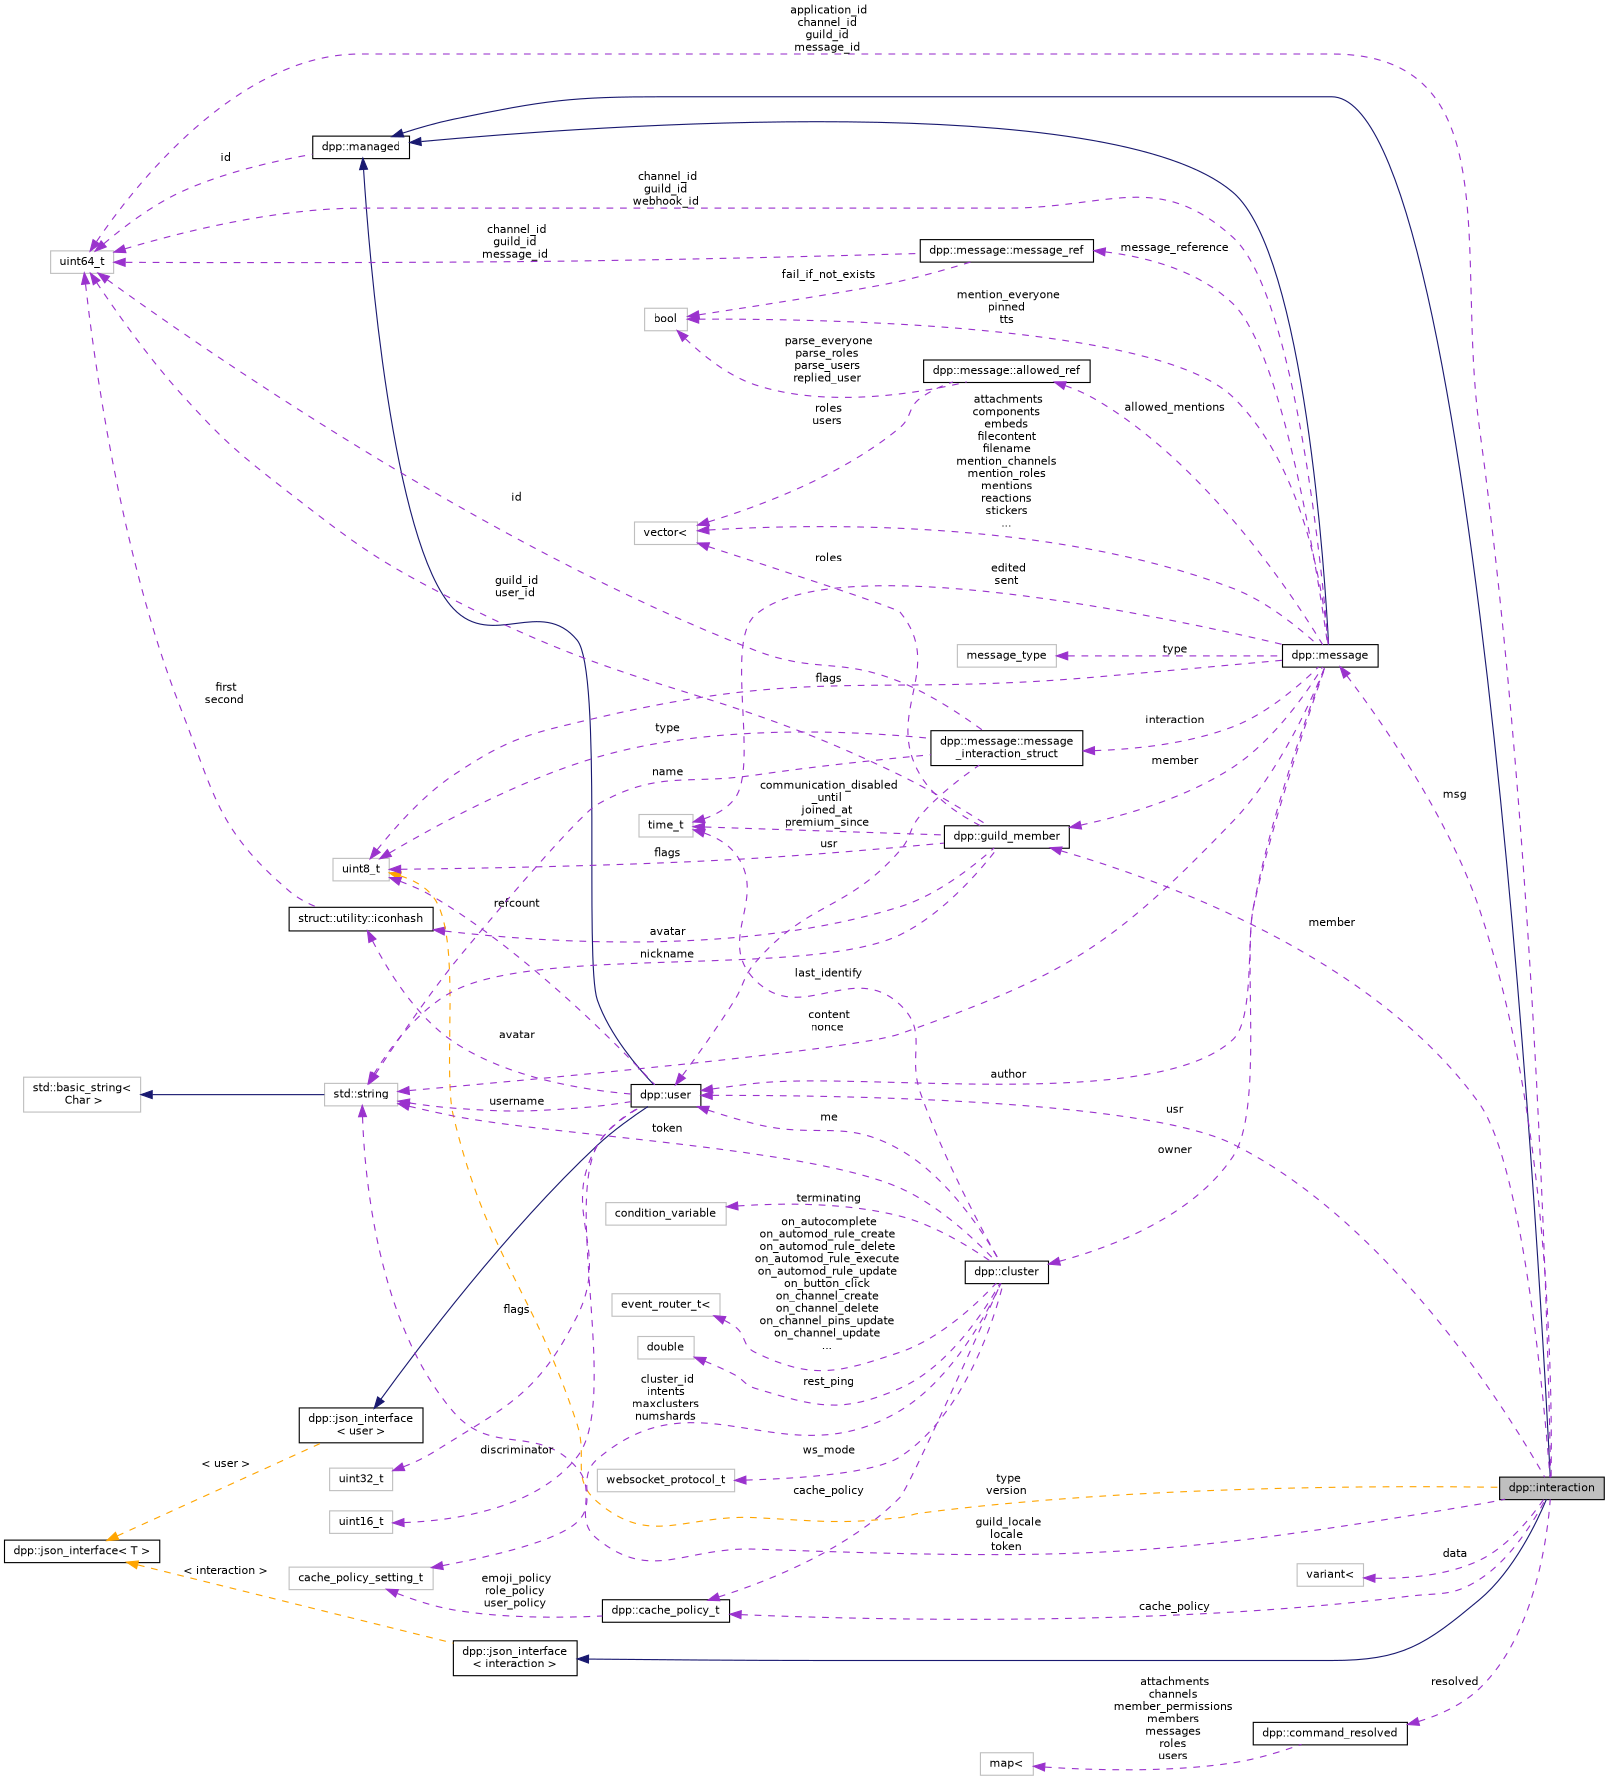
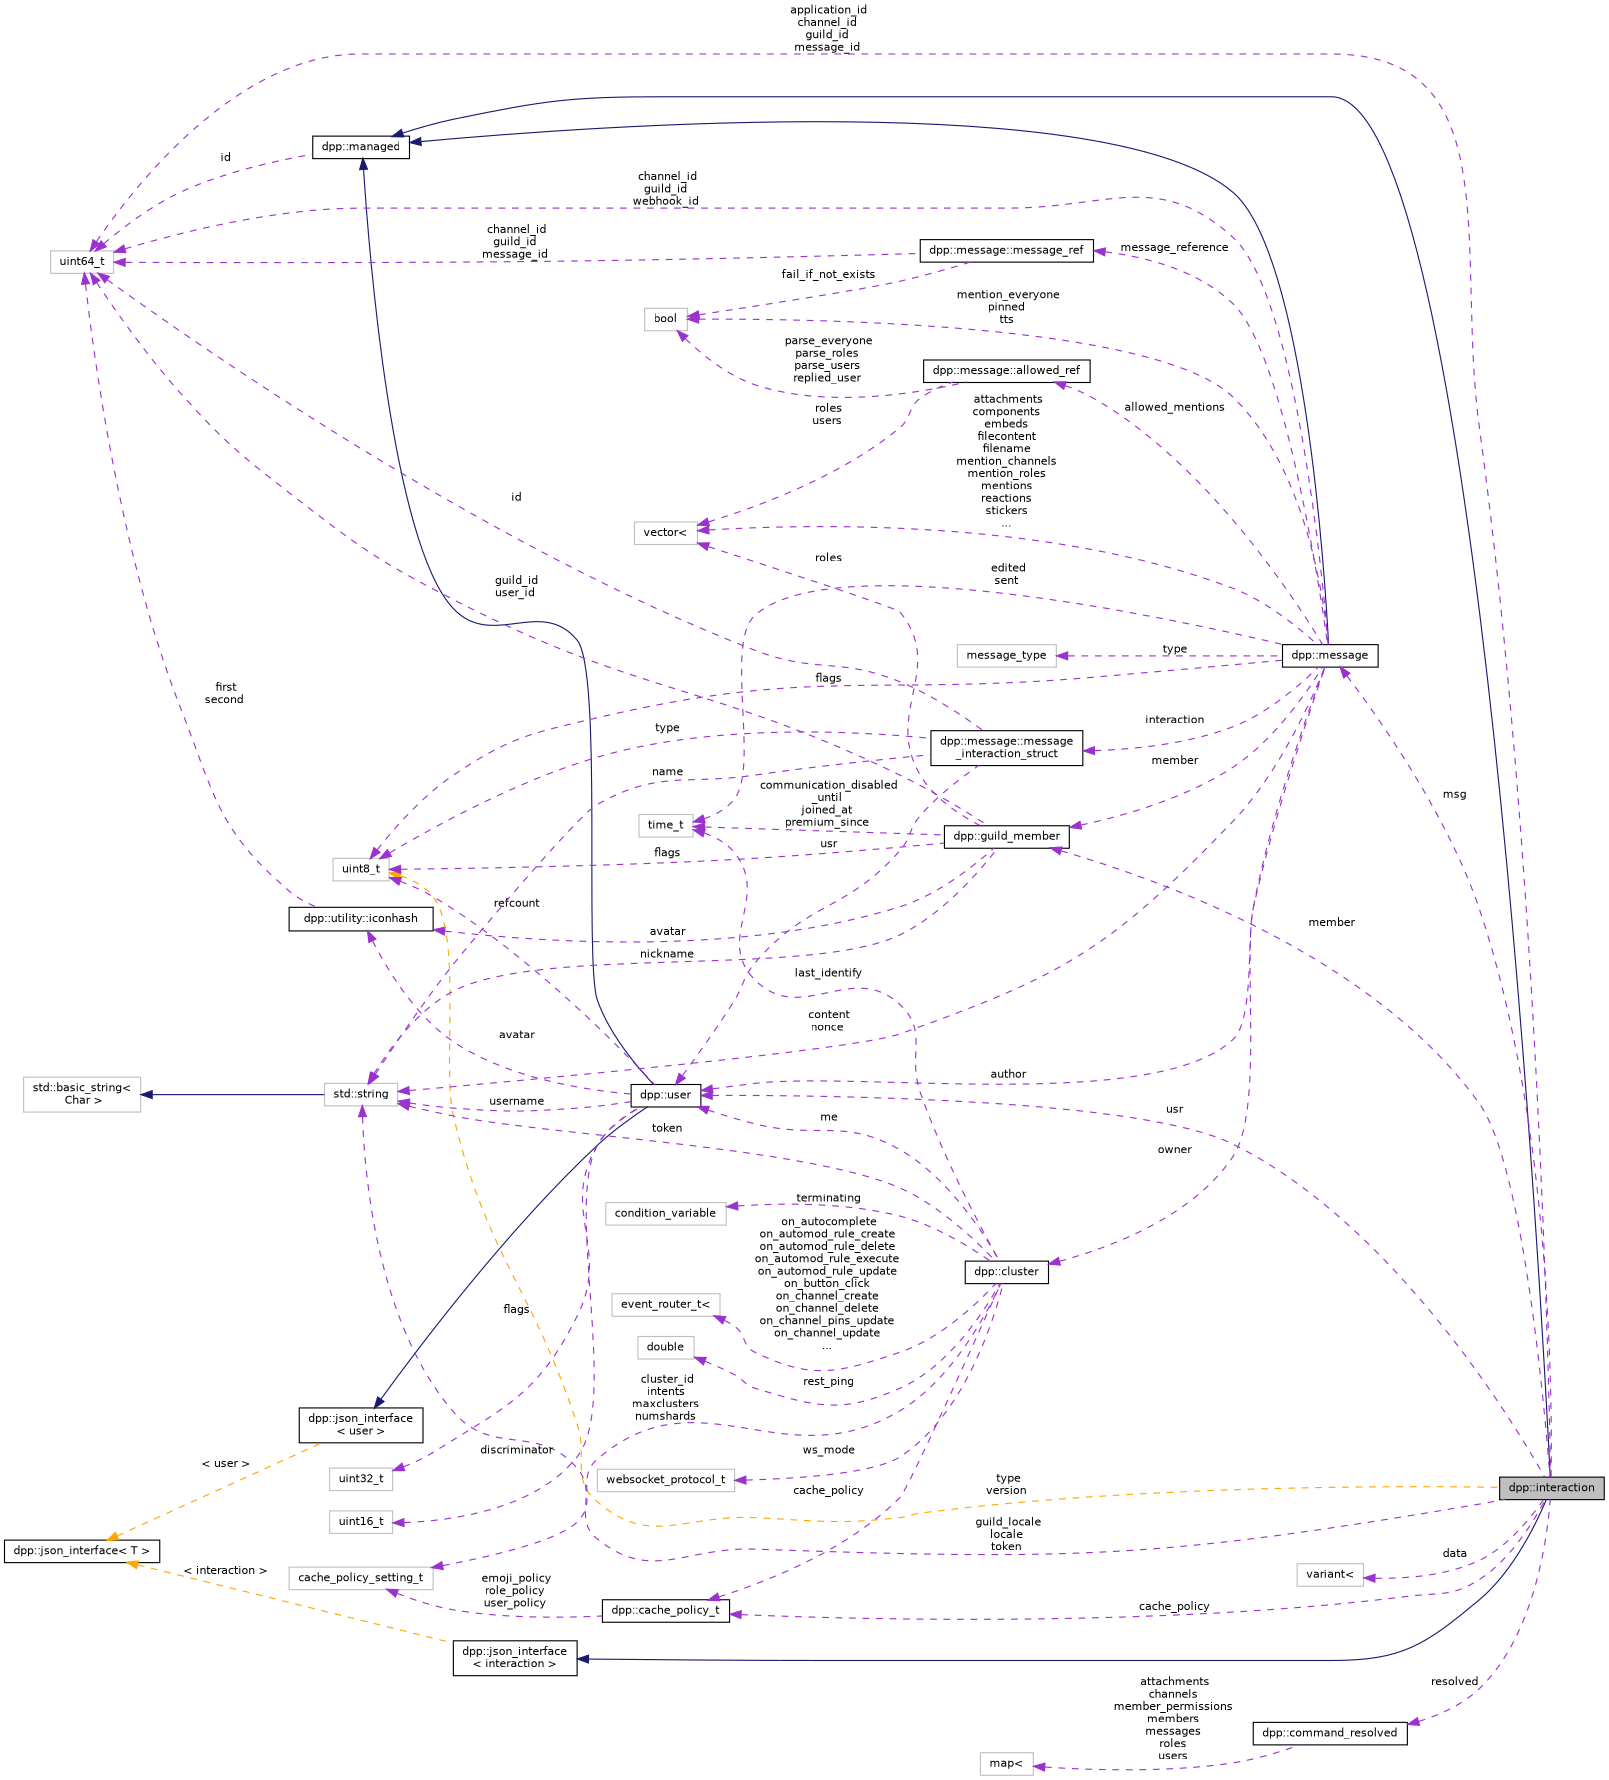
node "struct::utility::iconhash": label "struct::utility::iconhash" -> "dpp::utility::iconhash"
